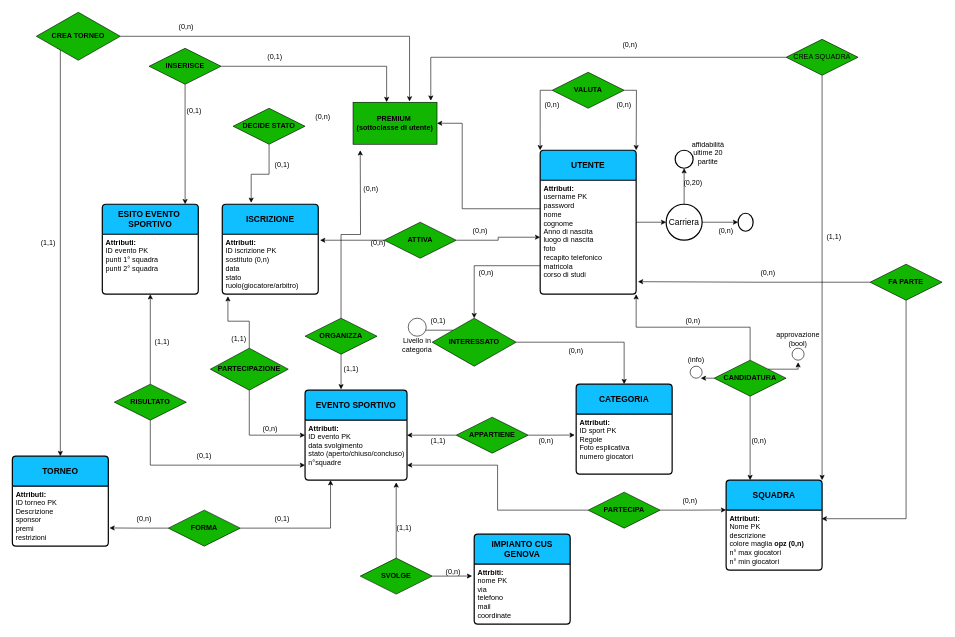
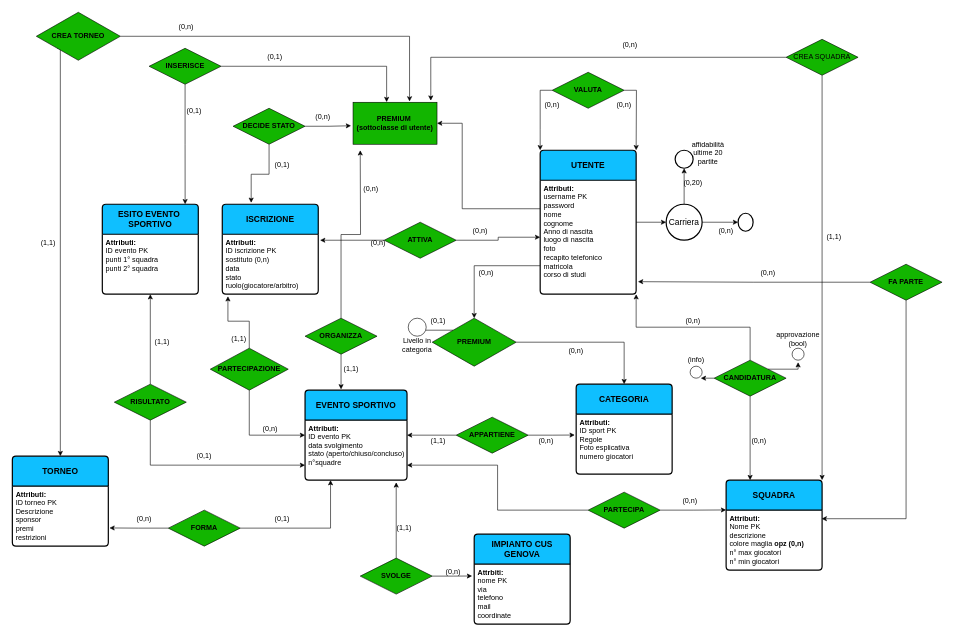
edge "DECIDE STATO" -> "PREMIUM (sottoclasse di utente)": added
node "INTERESSATO": label "INTERESSATO" -> "PREMIUM"
